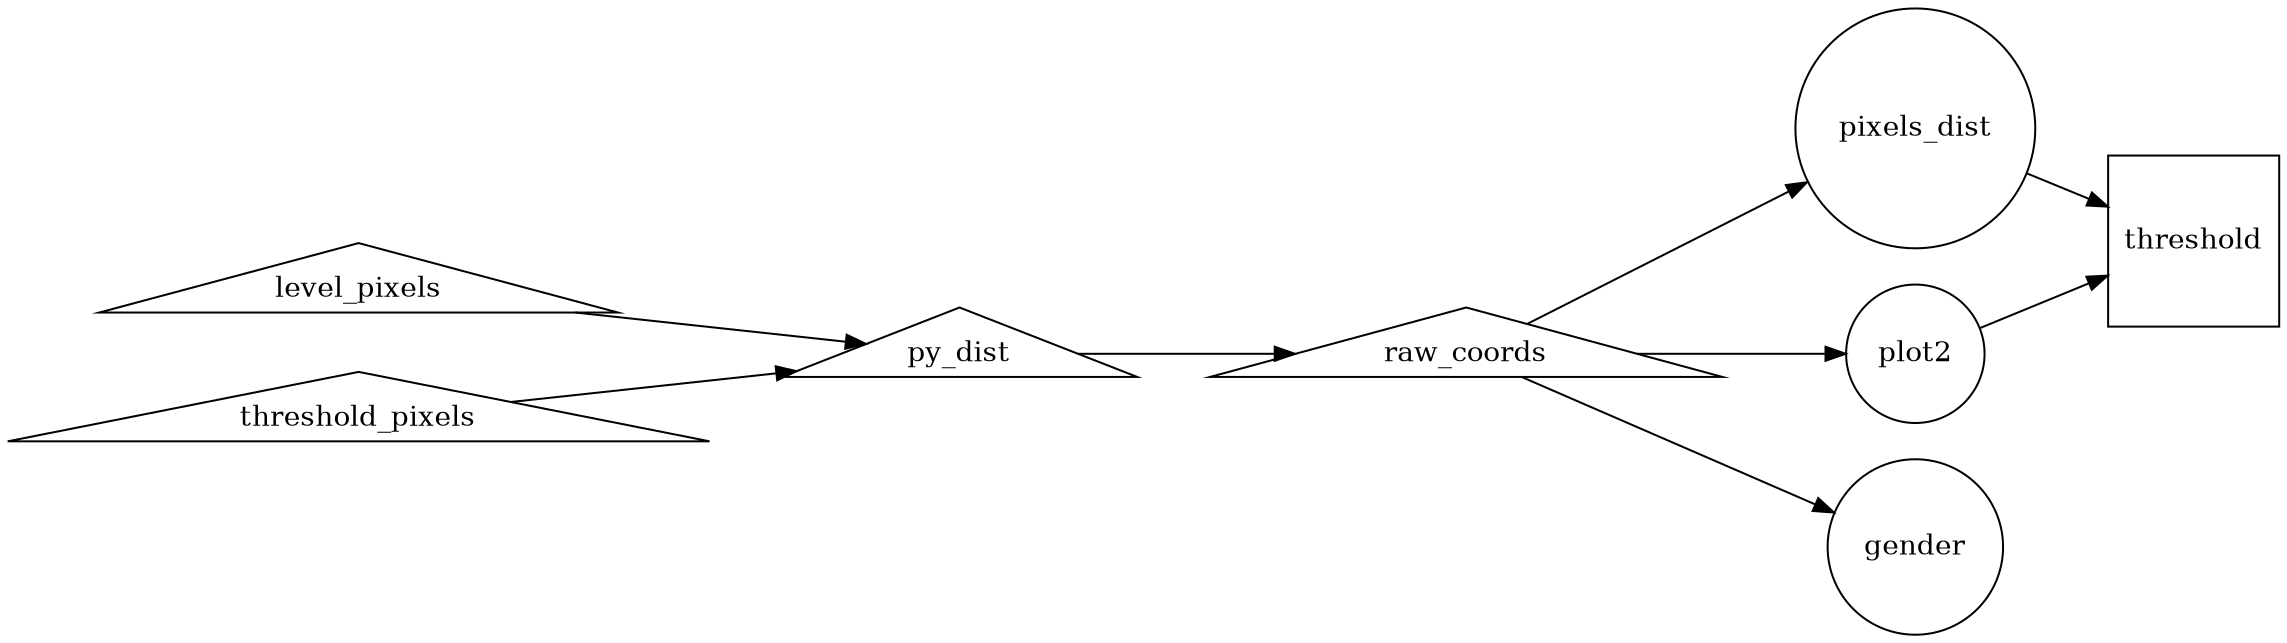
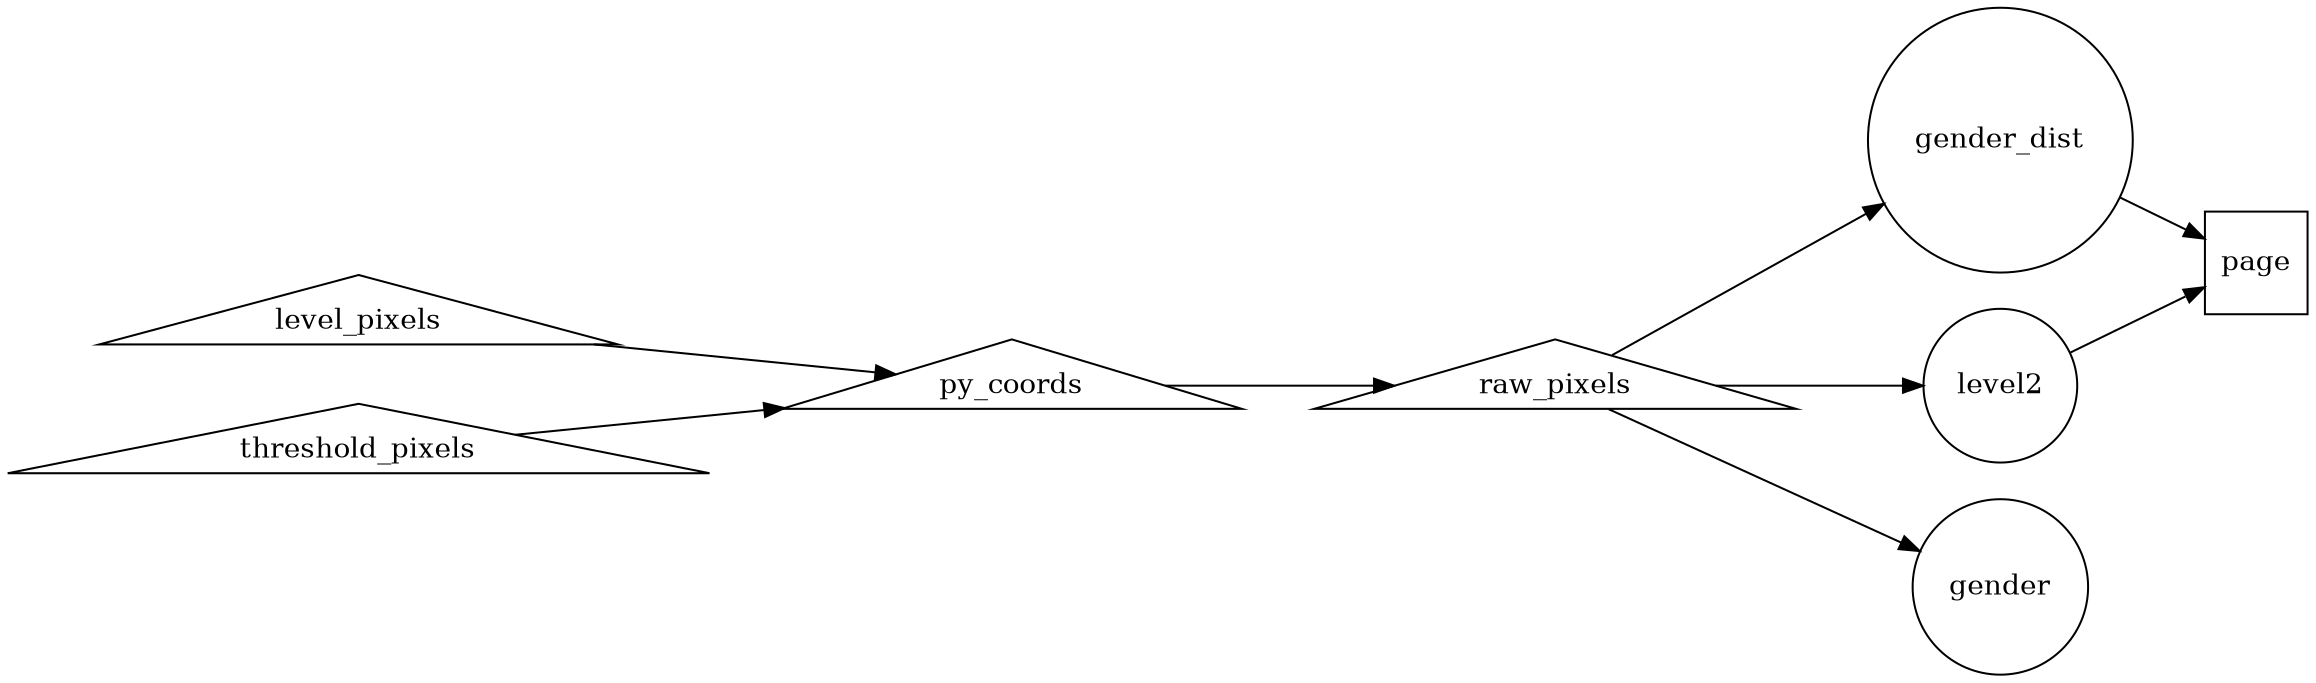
node "pixels_dist": label "pixels_dist" -> "gender_dist"
node "threshold": label "threshold" -> "page"
node "py_dist": label "py_dist" -> "py_coords"
node "raw_coords": label "raw_coords" -> "raw_pixels"
node "plot2": label "plot2" -> "level2"
